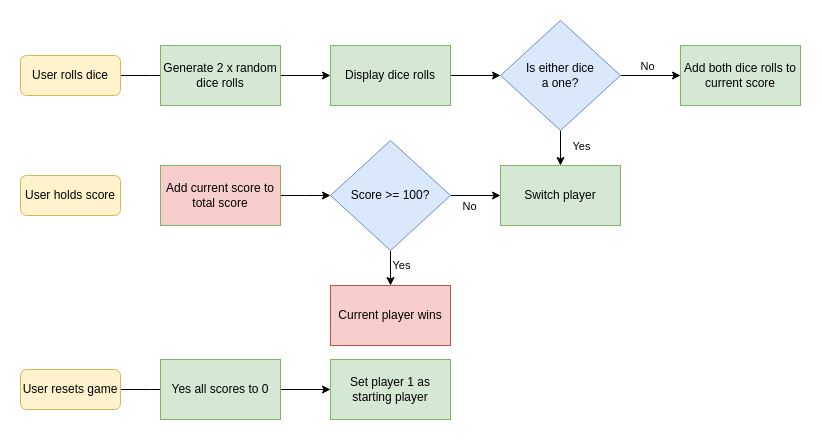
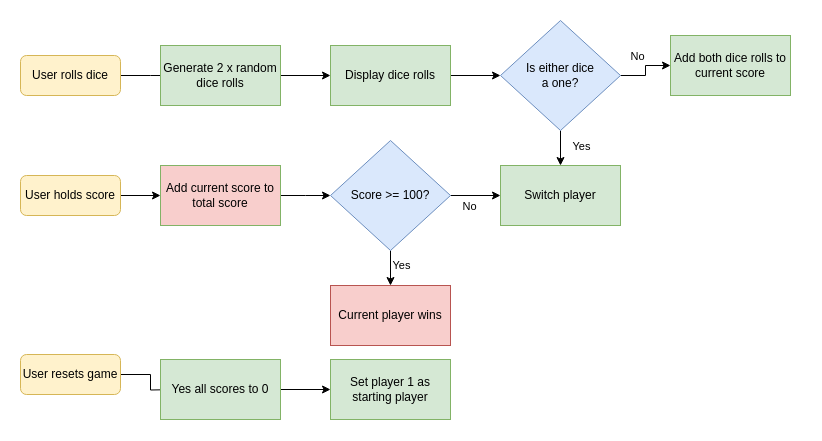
node "Add both dice rolls to current score": moved (741, 76) -> (731, 66)
edge "User holds score" -> "Add current score to total score": added
node "User resets game": moved (71, 390) -> (71, 375)
